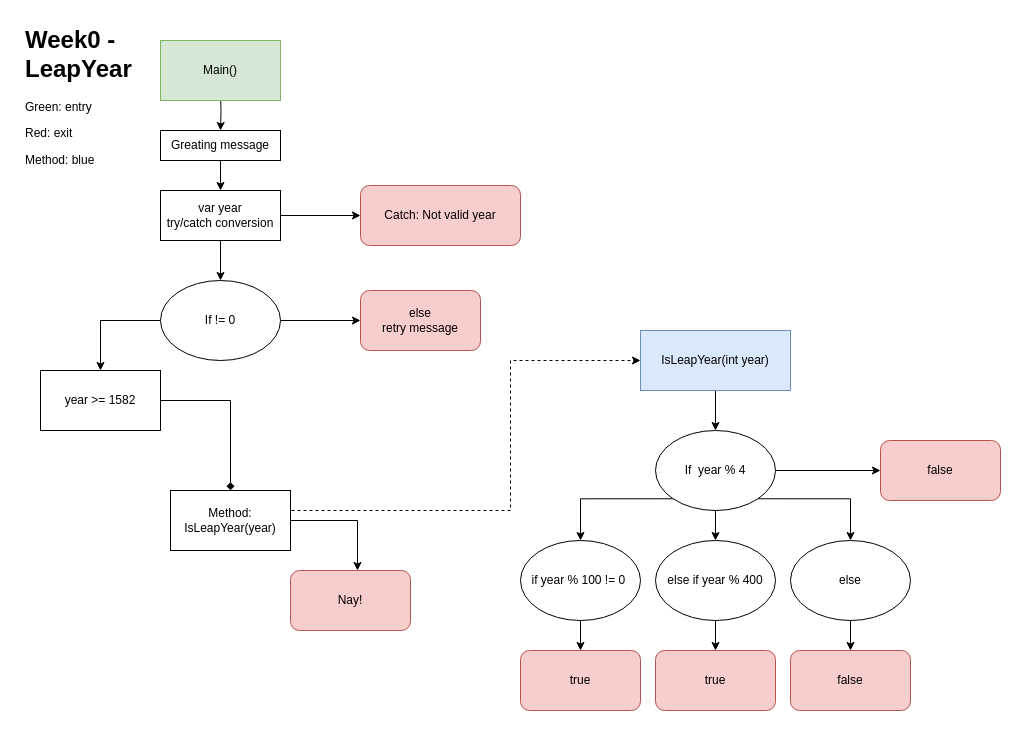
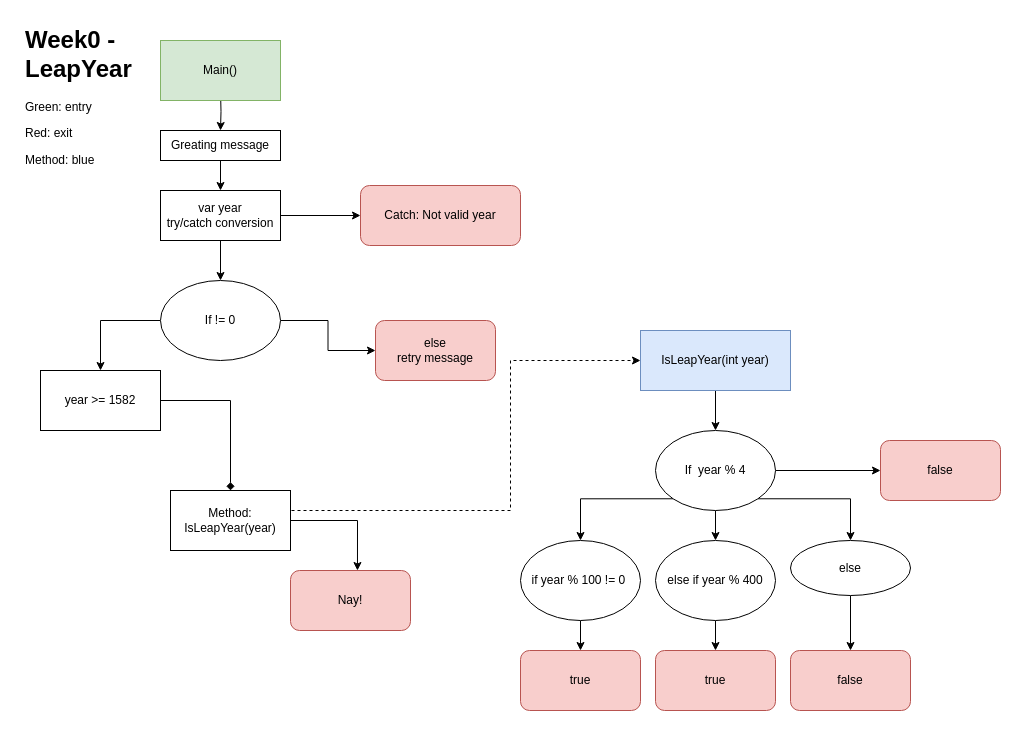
node "else retry message": moved (421, 321) -> (436, 351)
node "else": size 120x80 -> 120x55
